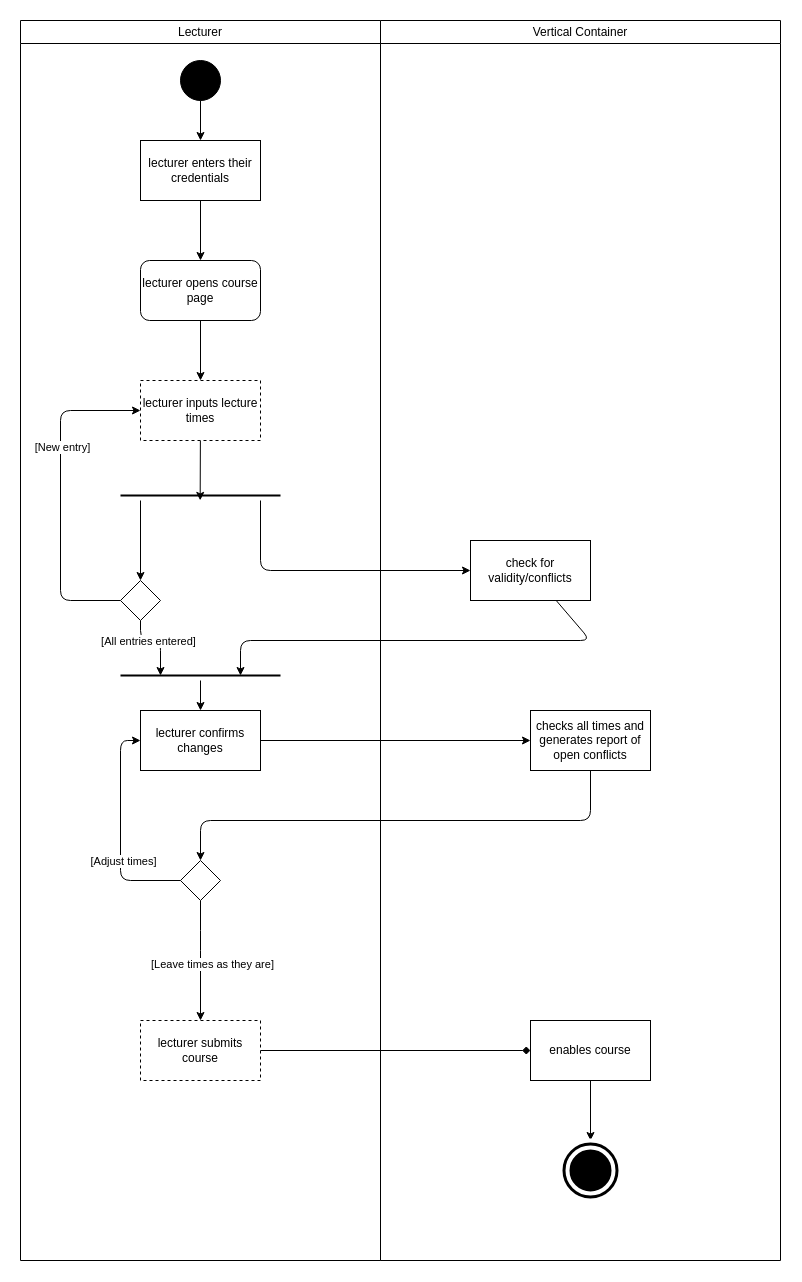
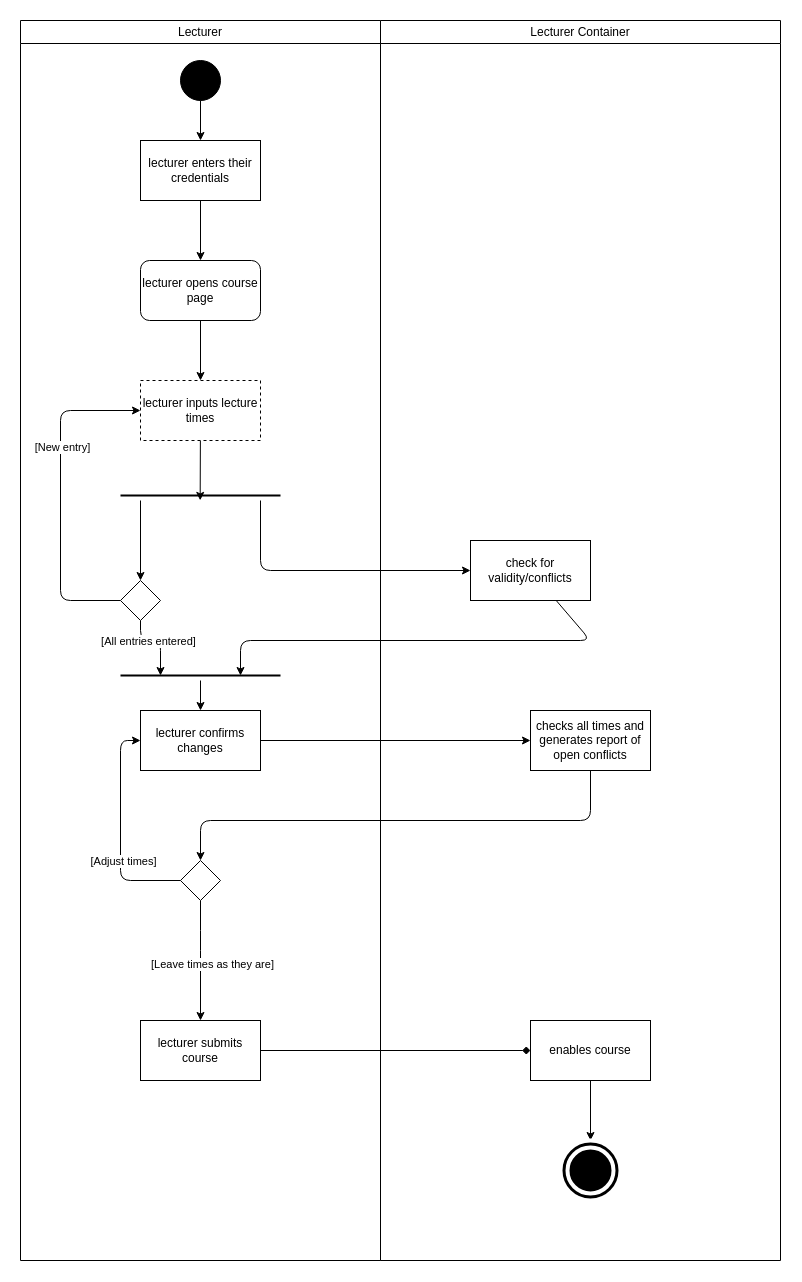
node "Vertical Container": label "Vertical Container" -> "Lecturer Container"
node "lecturer submits course": style dashed -> solid
